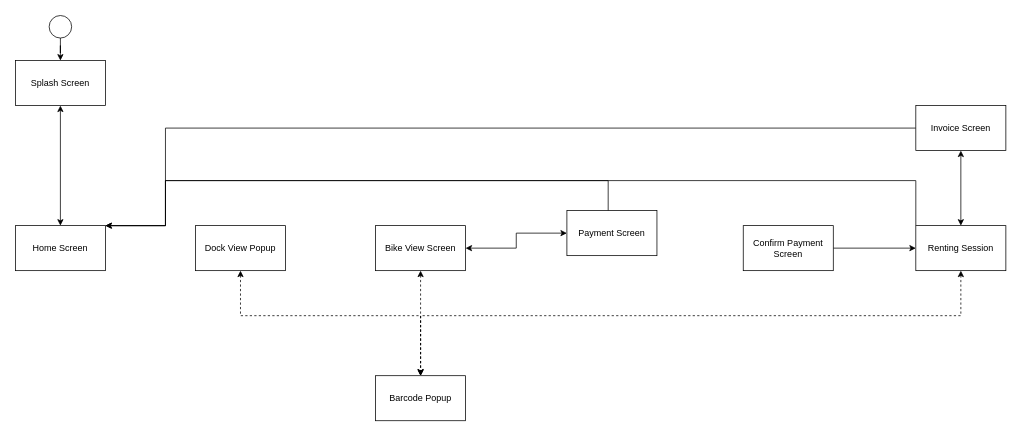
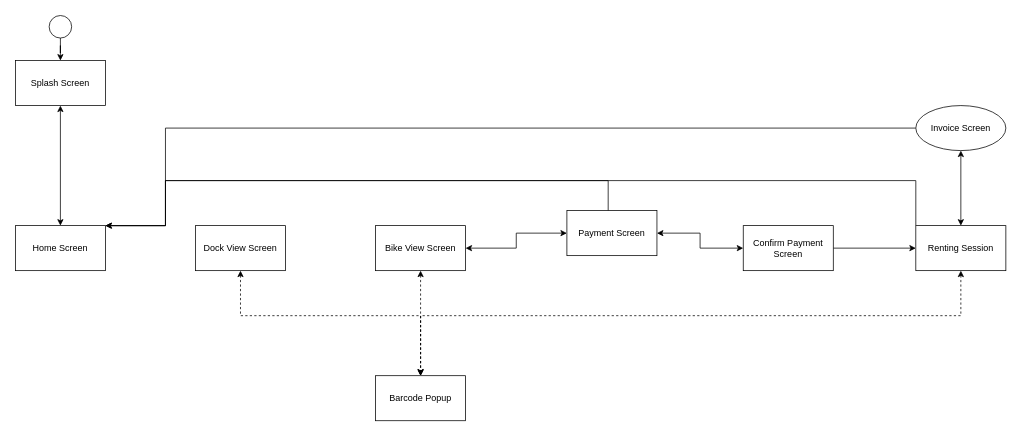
node "Invoice Screen": shape rectangle -> ellipse
edge "Payment Screen" -- "Confirm Payment Screen": added
node "Dock View Popup": label "Dock View Popup" -> "Dock View Screen"
